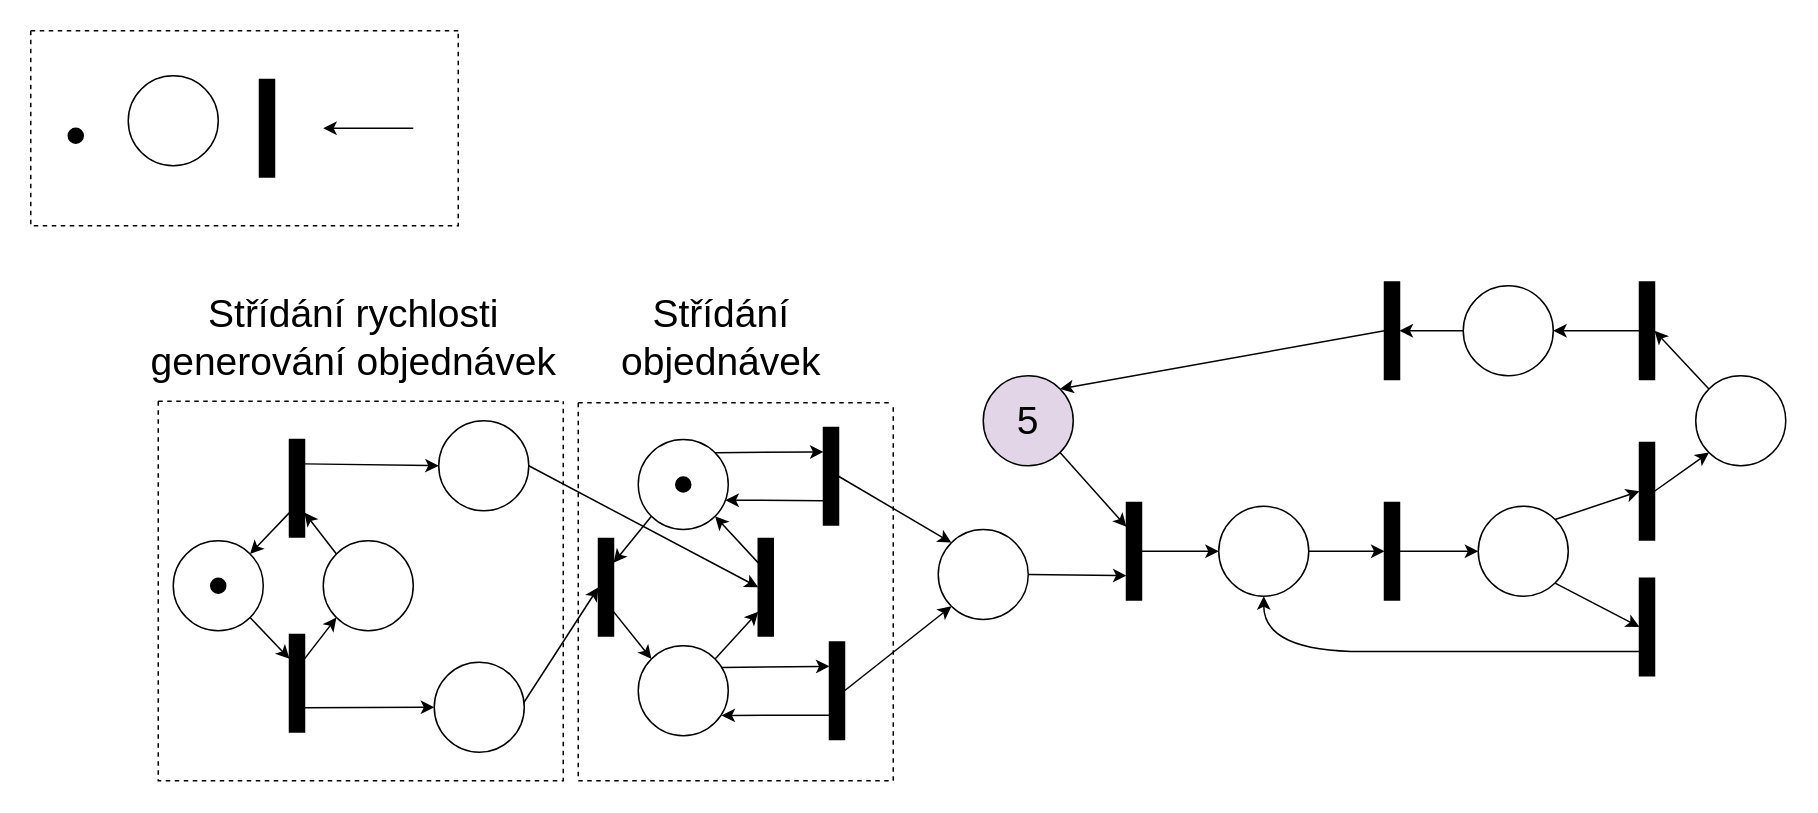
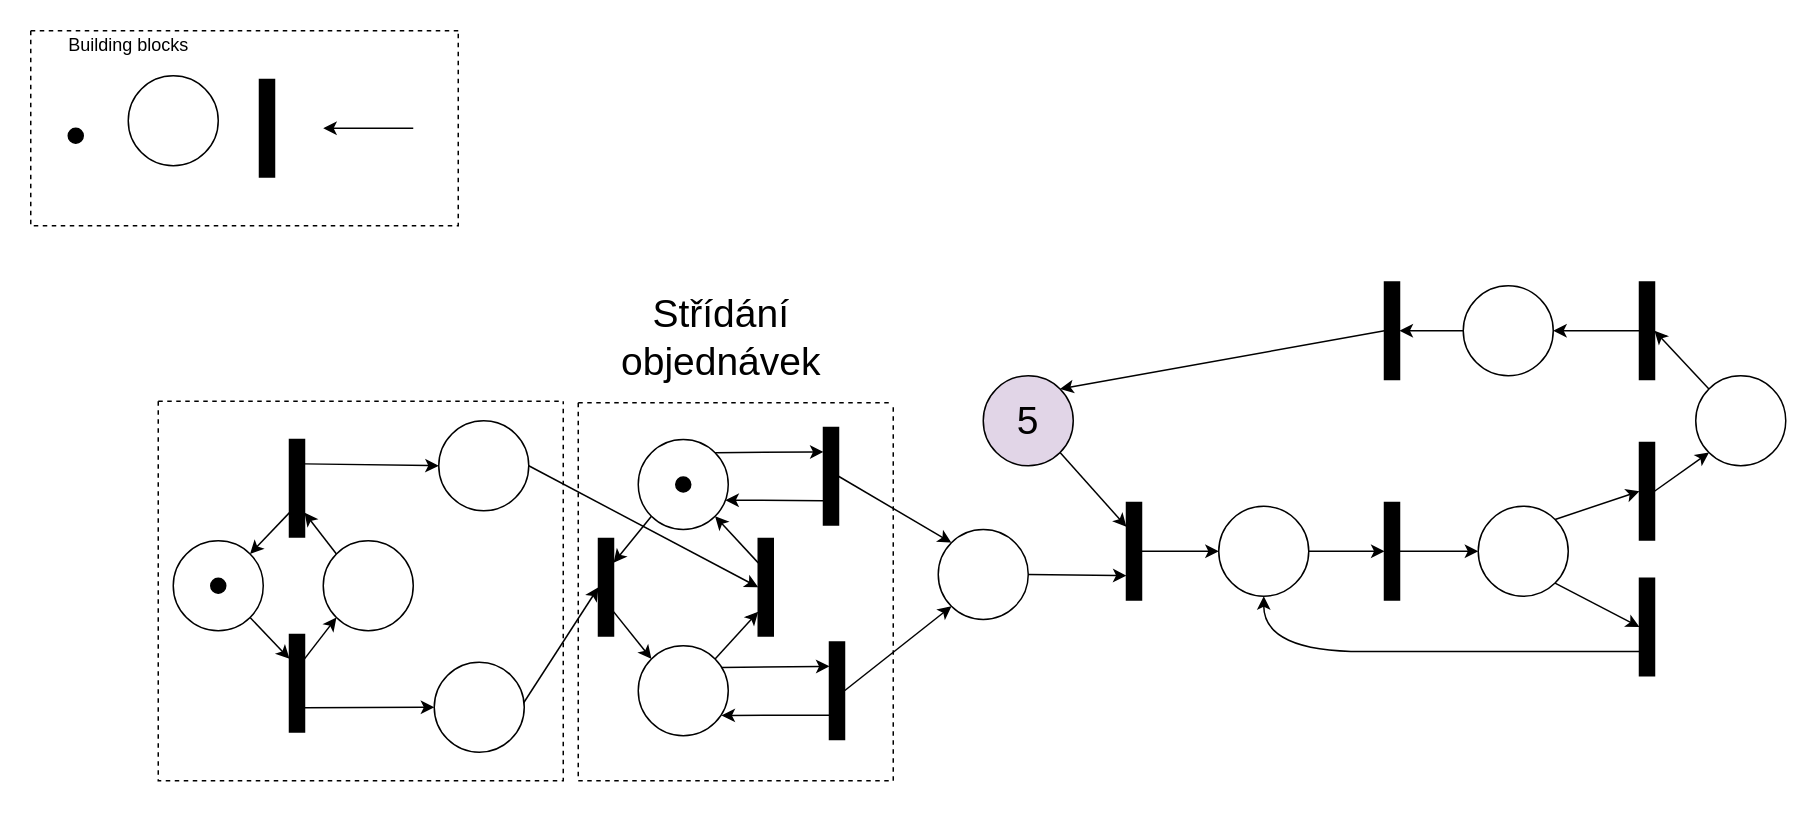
node "Building blocks": added
node "Střídání rychlosti generování objednávek": removed
